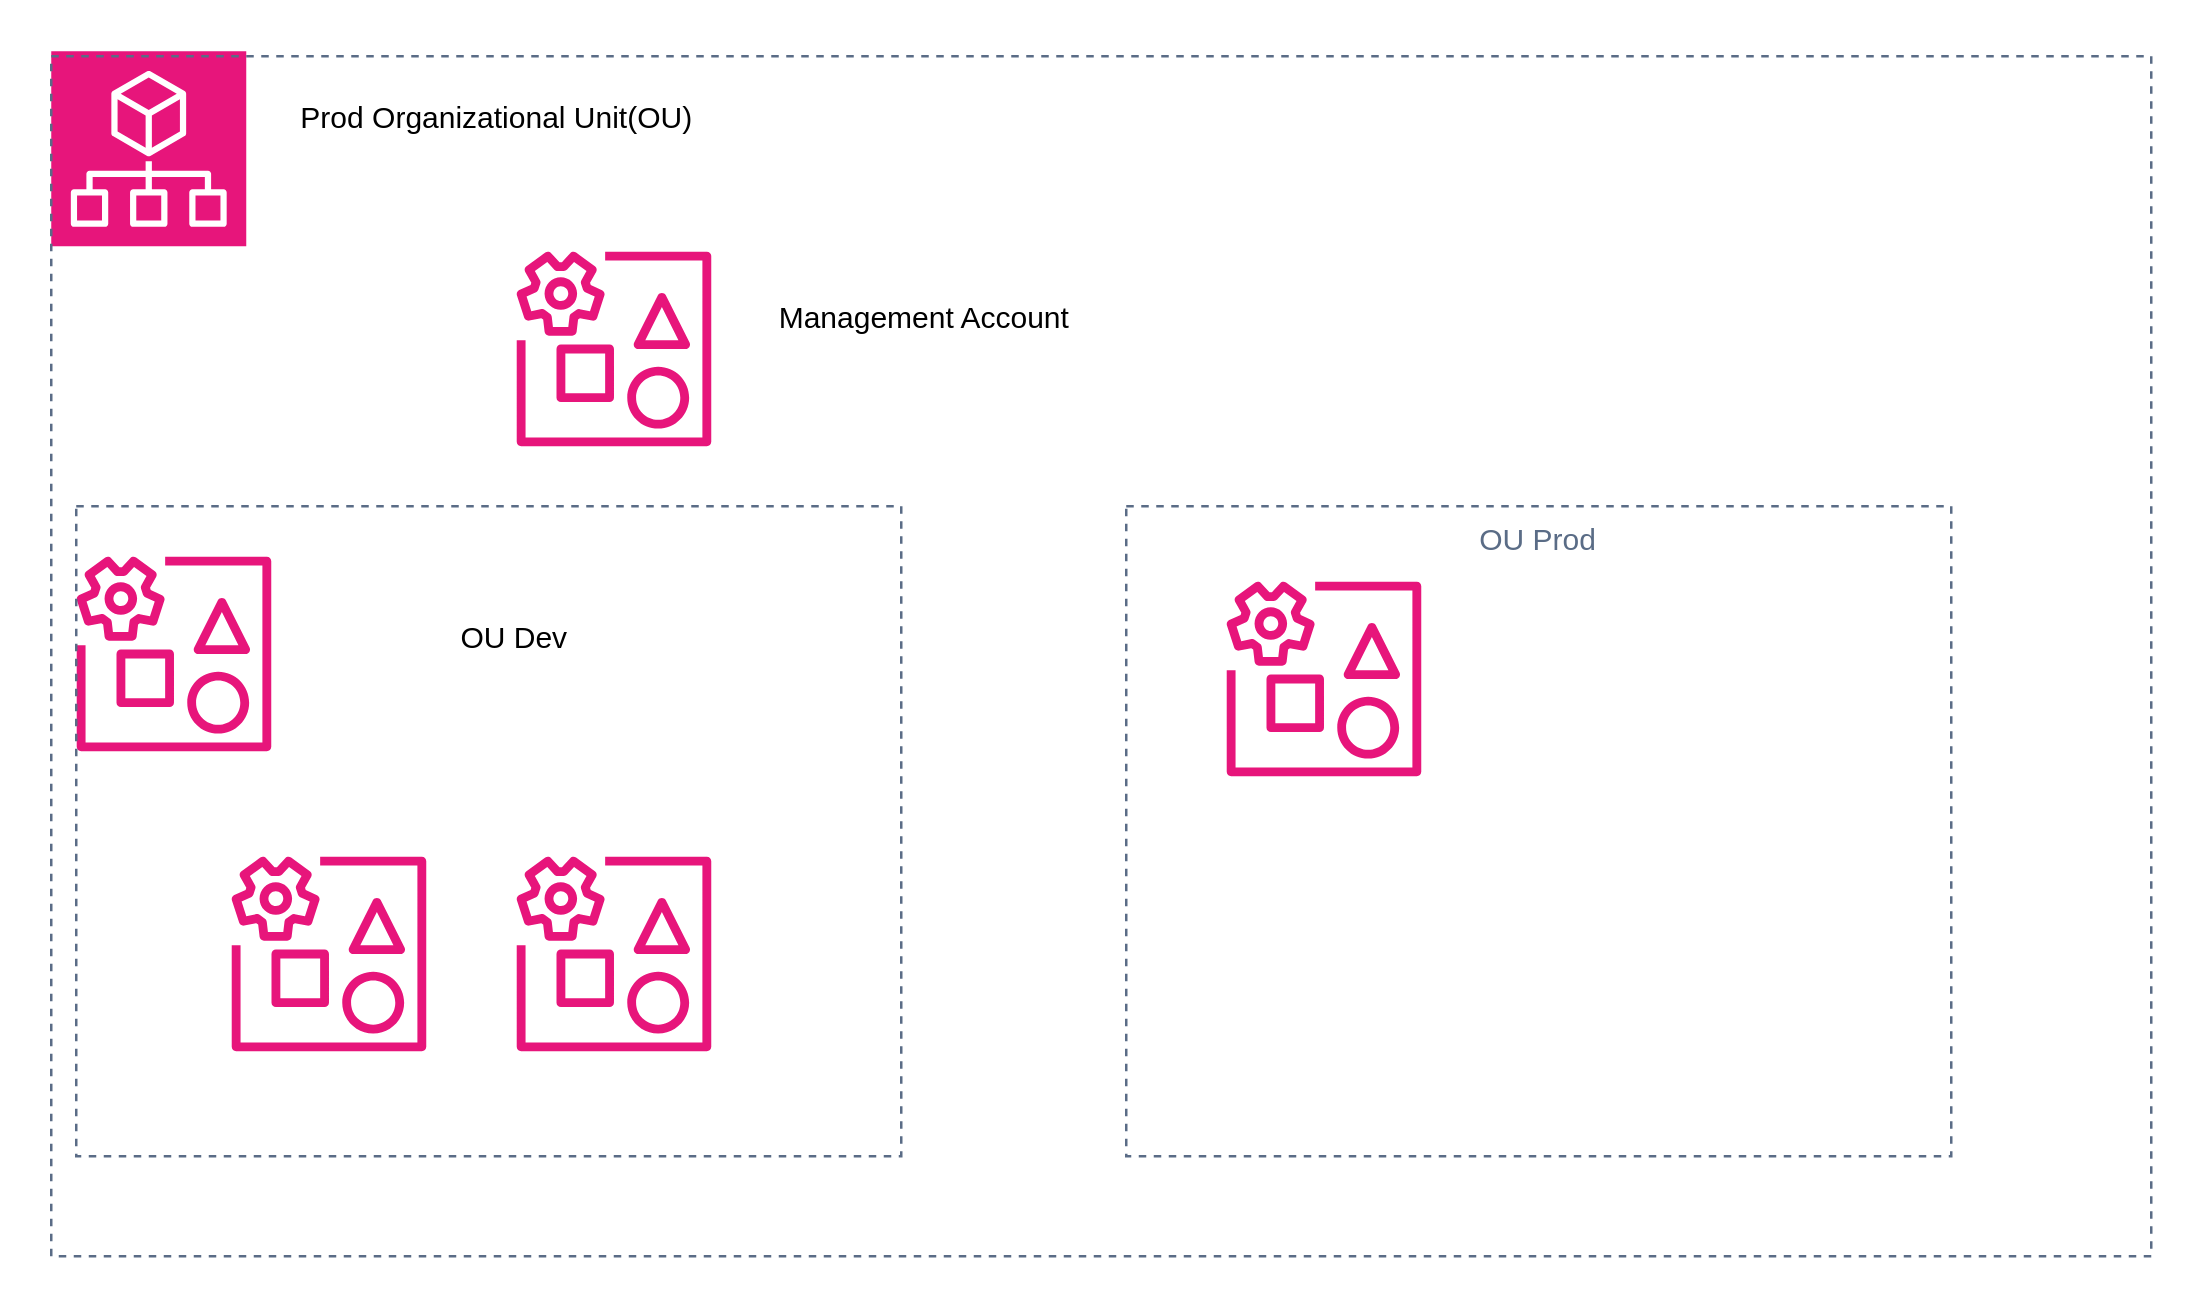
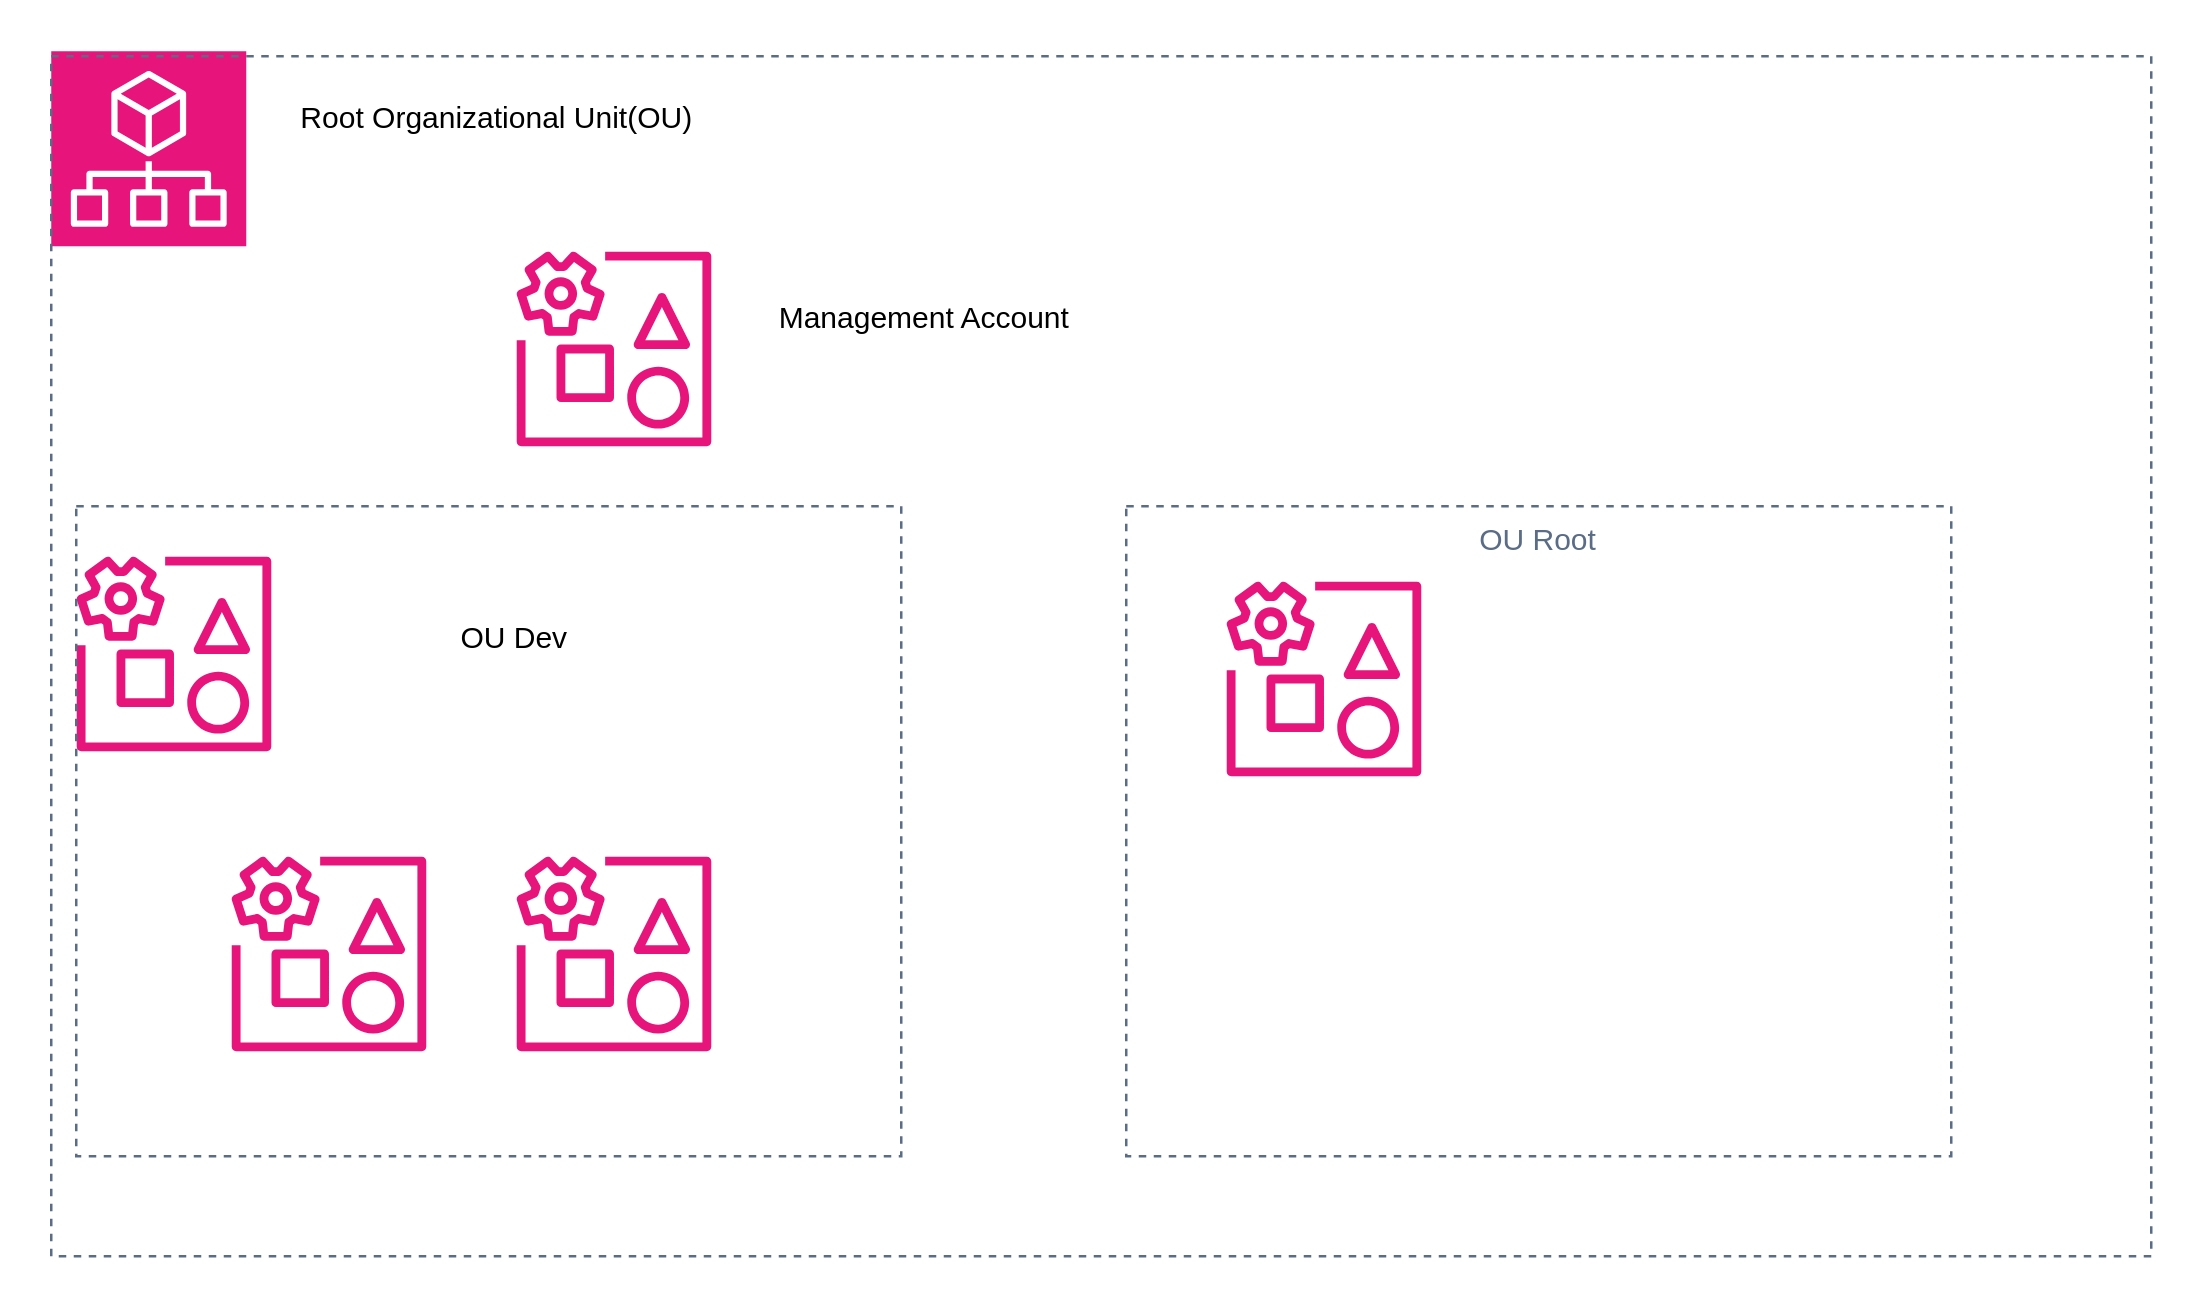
node "Prod Organizational Unit(OU)": label "Prod Organizational Unit(OU)" -> "Root Organizational Unit(OU)"
node "OU Prod": label "OU Prod" -> "OU Root"
